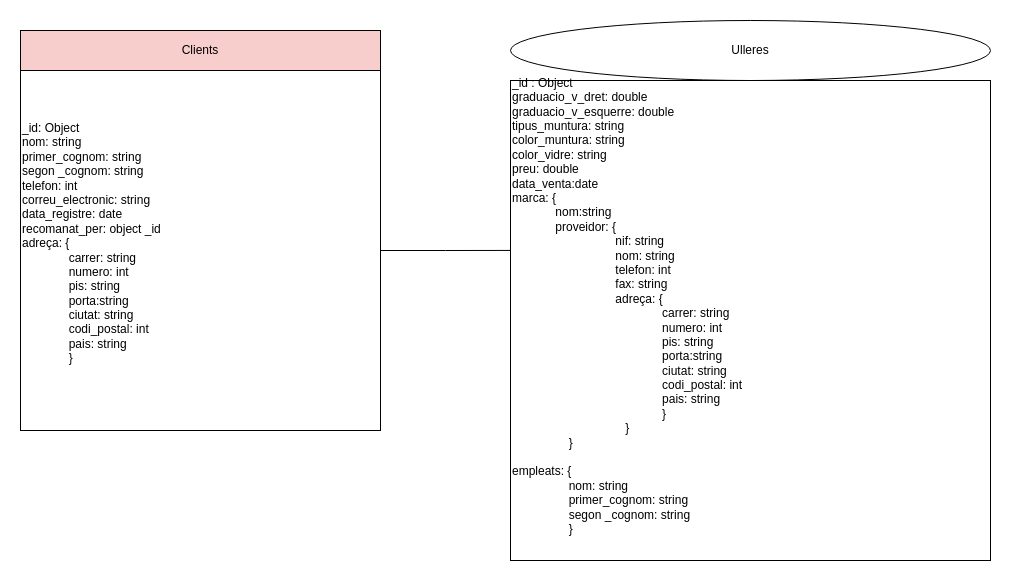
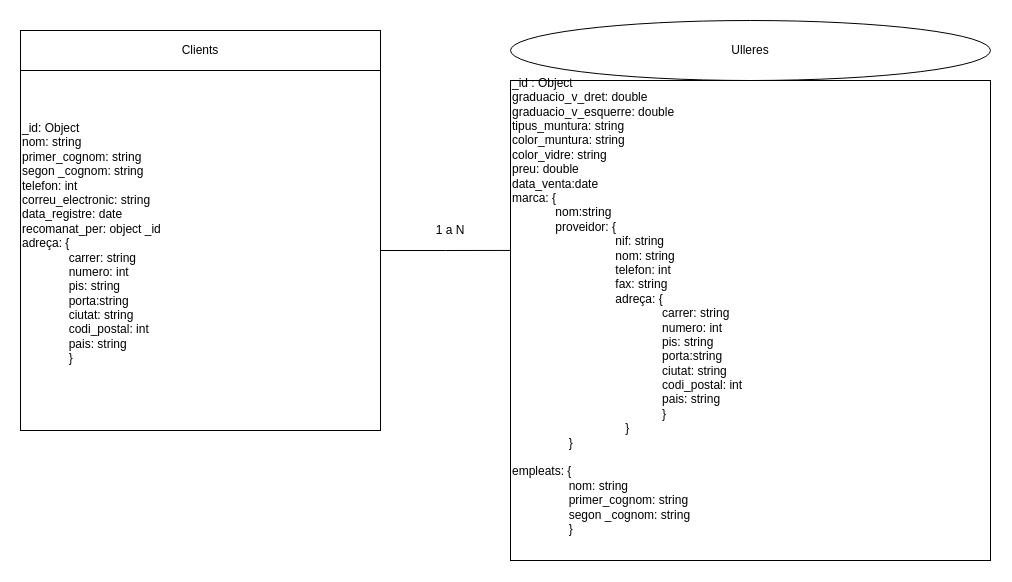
node "Clients": fillcolor #f8cecc -> #ffffff
node "1 a N": added
